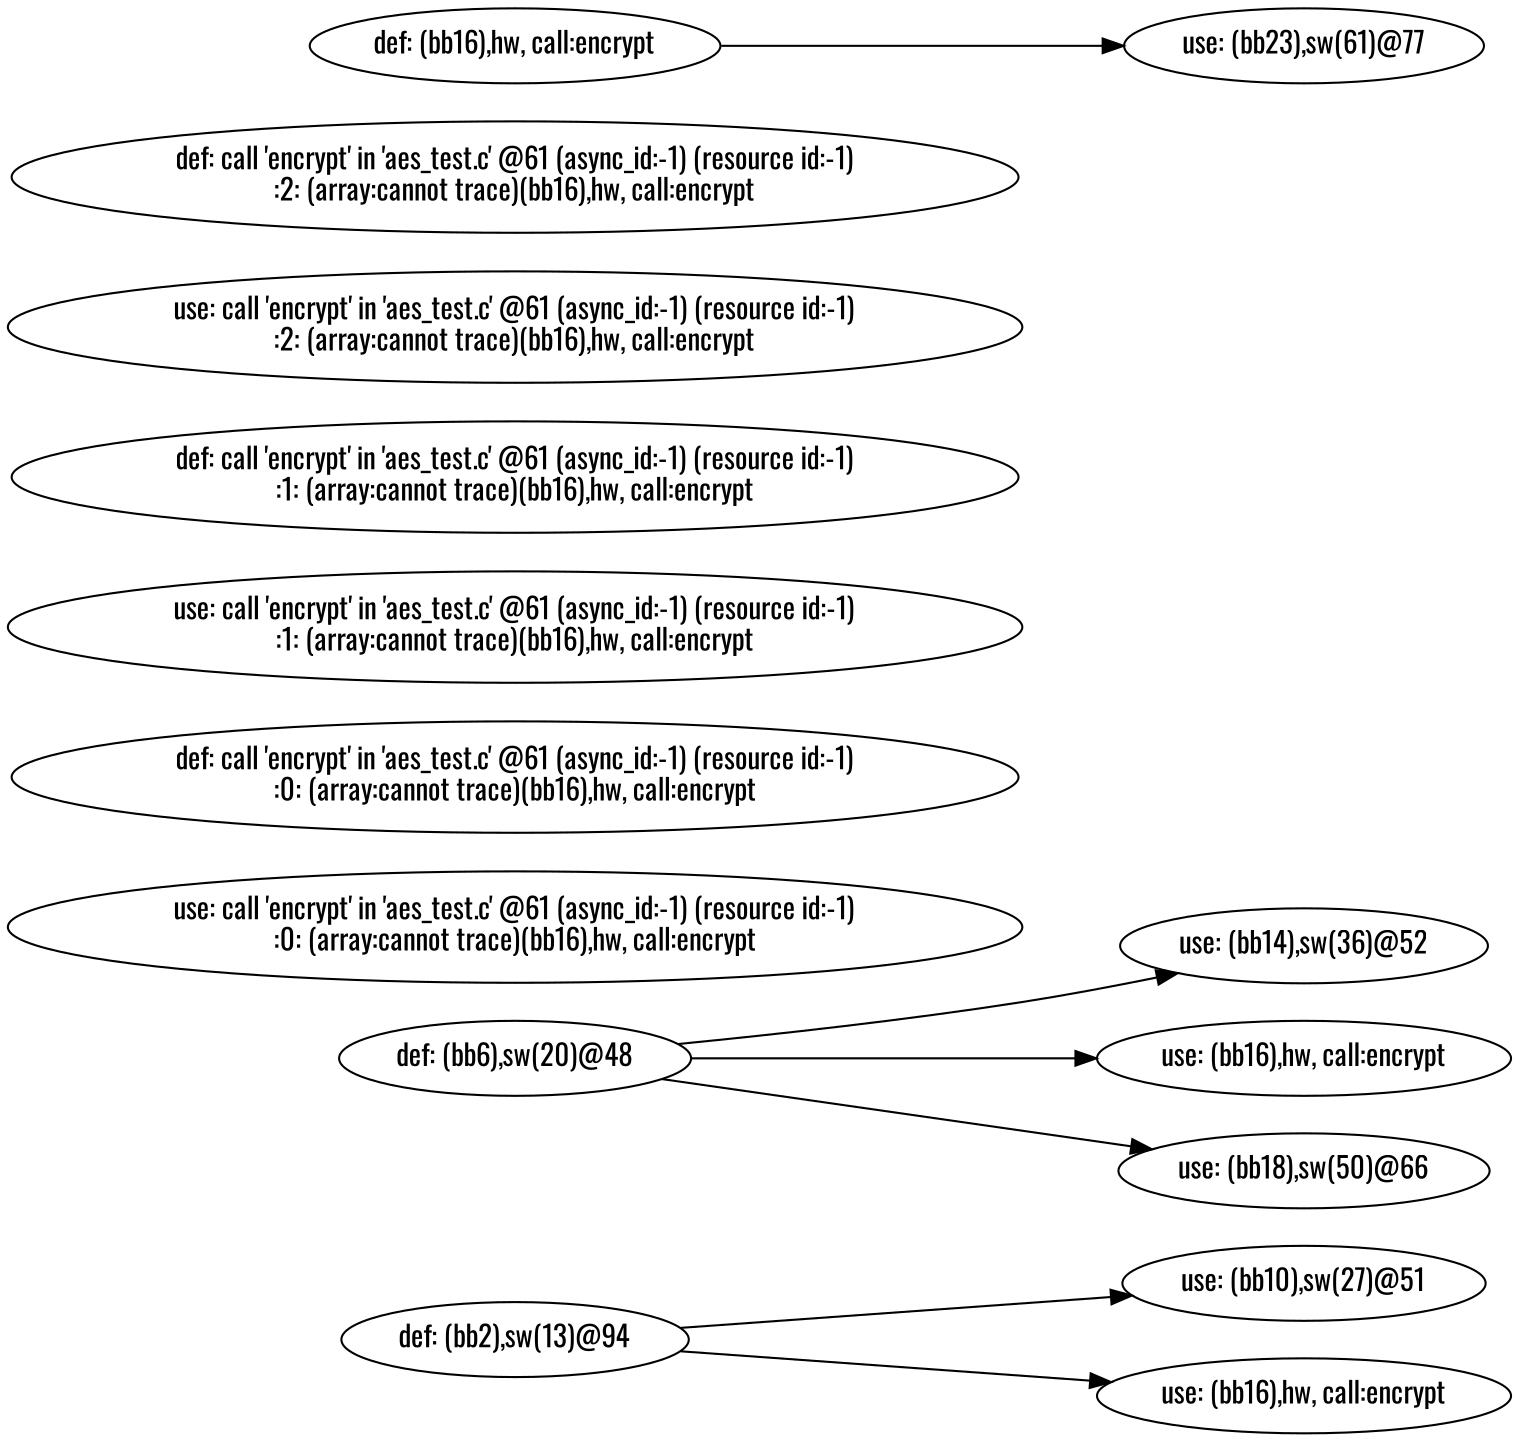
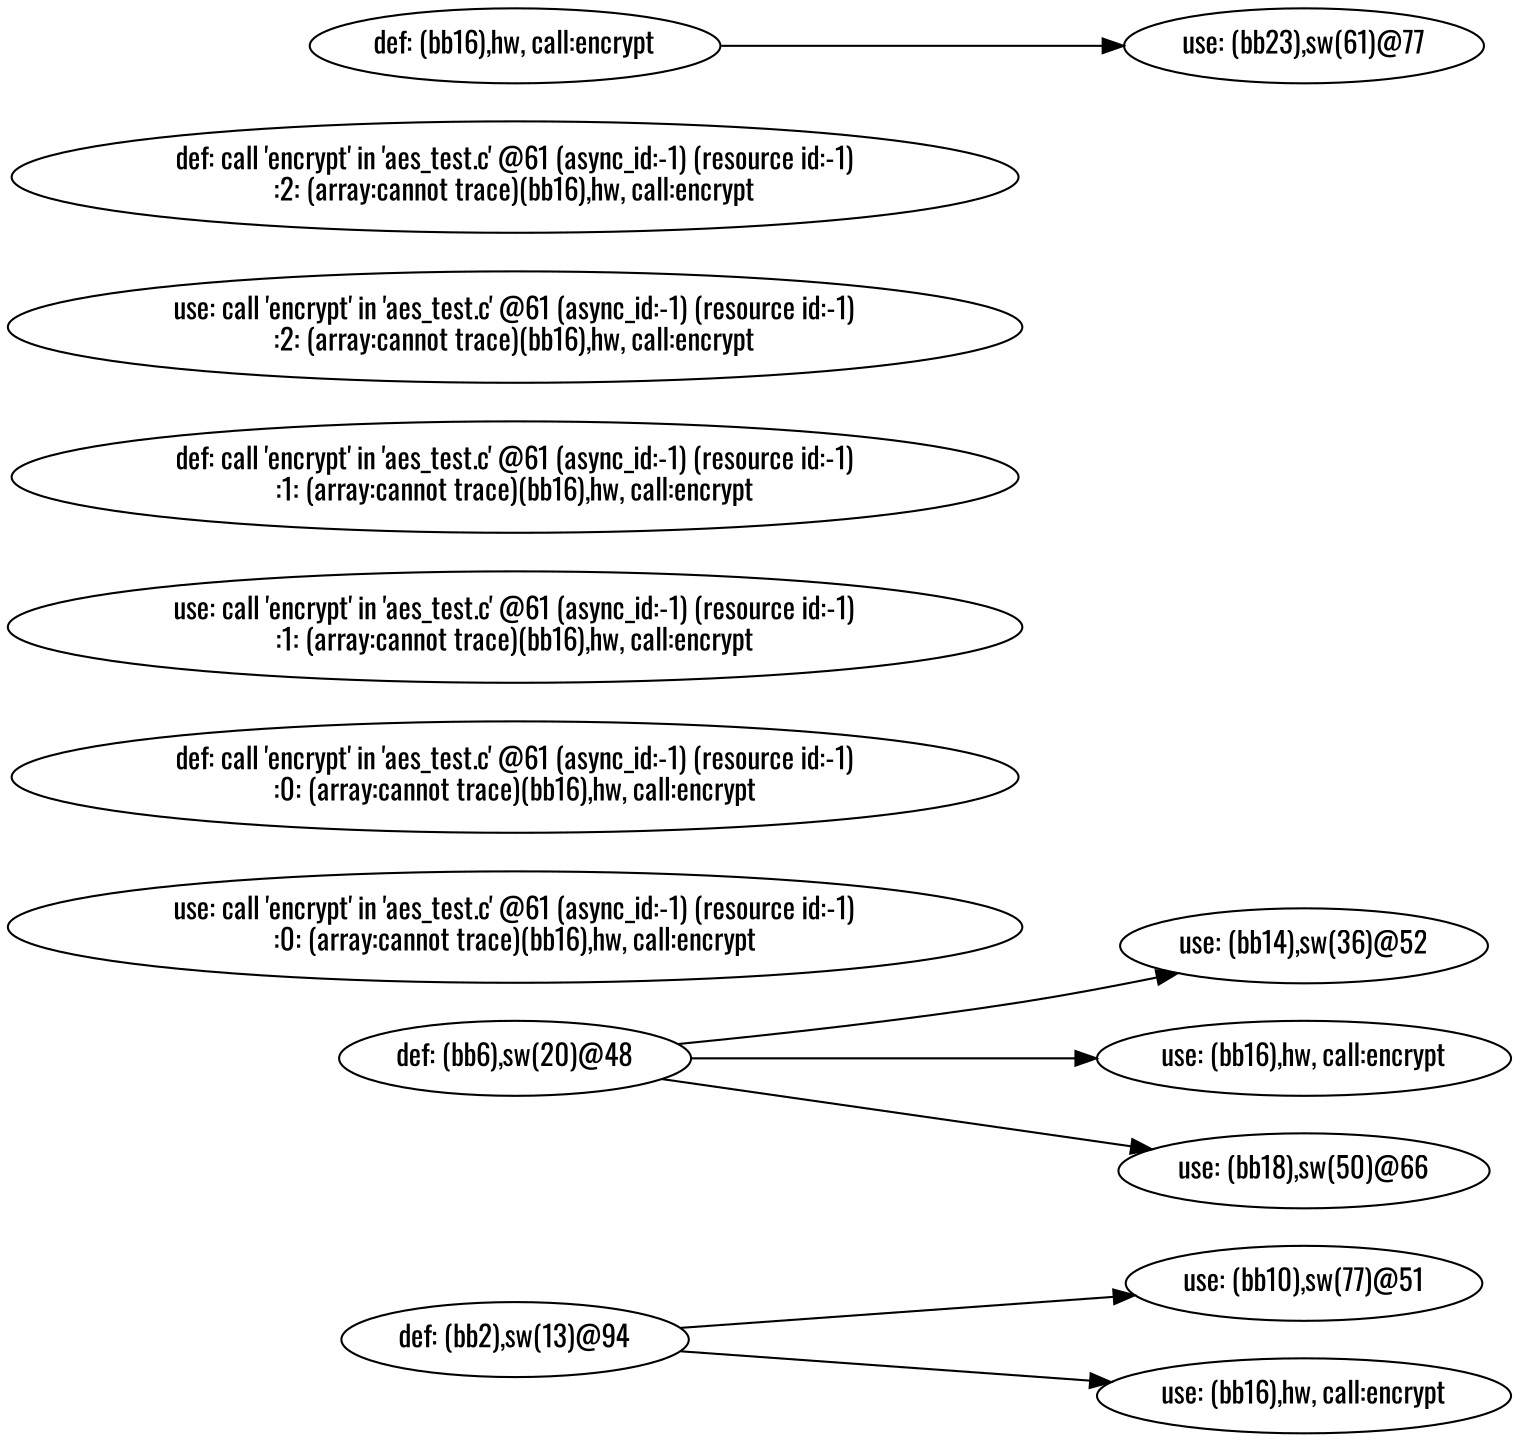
node "use: (bb10),sw(27)@51": label "use: (bb10),sw(27)@51" -> "use: (bb10),sw(77)@51"
